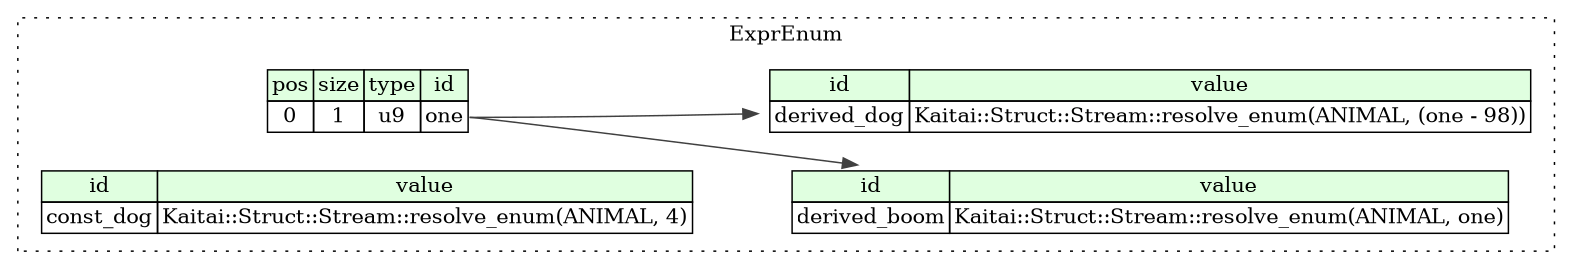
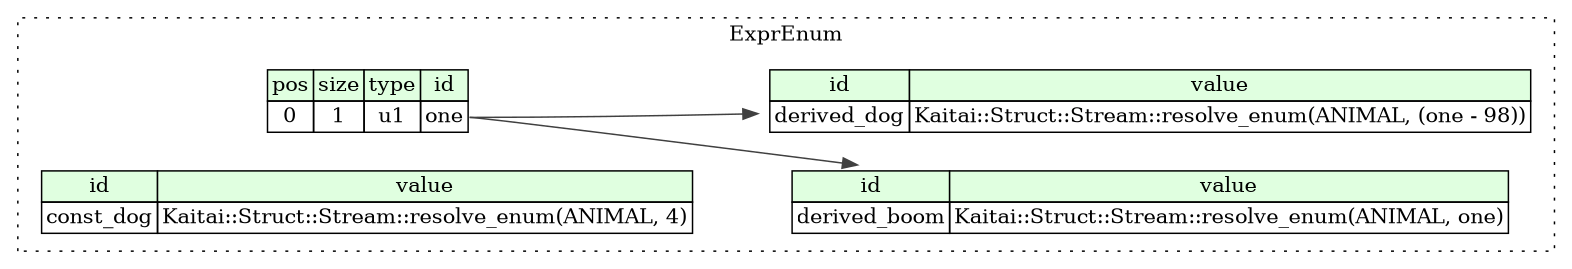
node "pos": text "u9" -> "u1"
